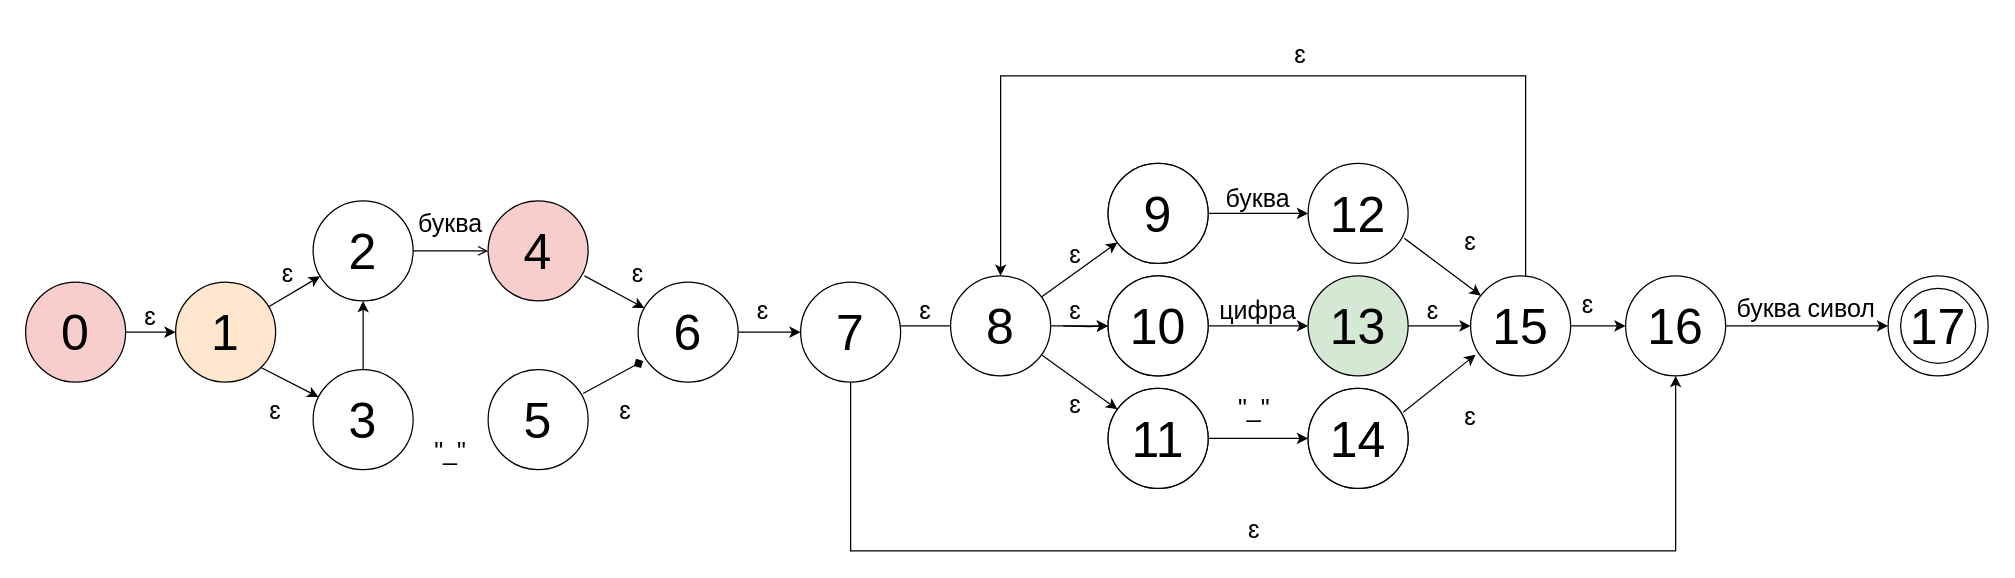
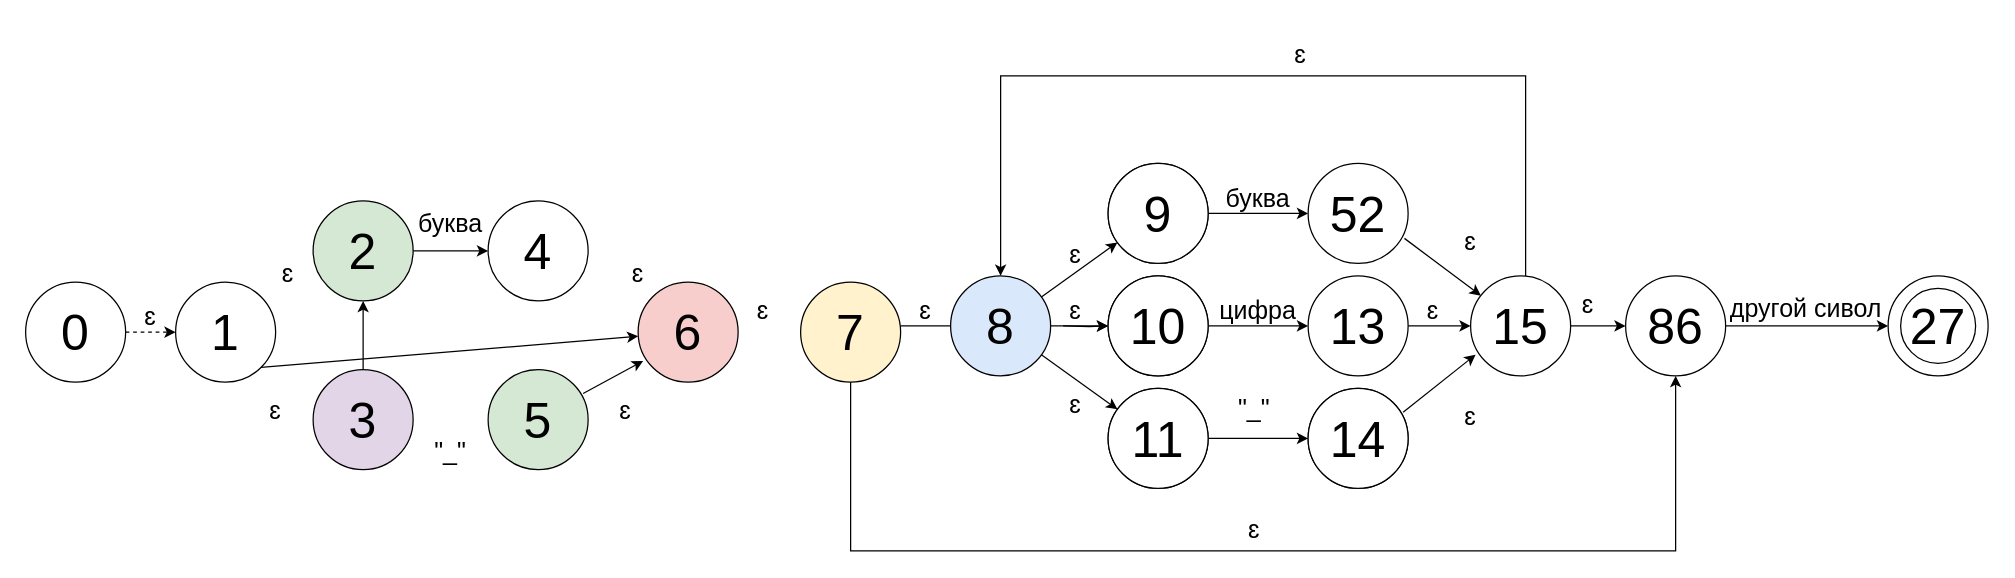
node "12": label "12" -> "52"
node "2": fillcolor #ffffff -> #d5e8d4
edge "2" -> "4": arrowhead open -> classic
node "4": fillcolor #f8cecc -> #ffffff
edge "4" -> "6": removed
edge "1" -> "2": removed
node "буква сивол": label "буква сивол" -> "другой сивол"
node "8": fillcolor #ffffff -> #dae8fc
node "13": fillcolor #d5e8d4 -> #ffffff
node "16": label "16" -> "86"
node "17": label "17" -> "27"
node "0": fillcolor #f8cecc -> #ffffff
edge "0" -> "1": style solid -> dashed
node "1": fillcolor #ffe6cc -> #ffffff
node "6": fillcolor #ffffff -> #f8cecc
edge "6" -> "7": removed
node "7": fillcolor #ffffff -> #fff2cc
edge "5" -> "6": arrowhead diamond -> classic
edge "1" -> "3": now "1" -> "6"
node "3": fillcolor #ffffff -> #e1d5e7
node "5": fillcolor #ffffff -> #d5e8d4
